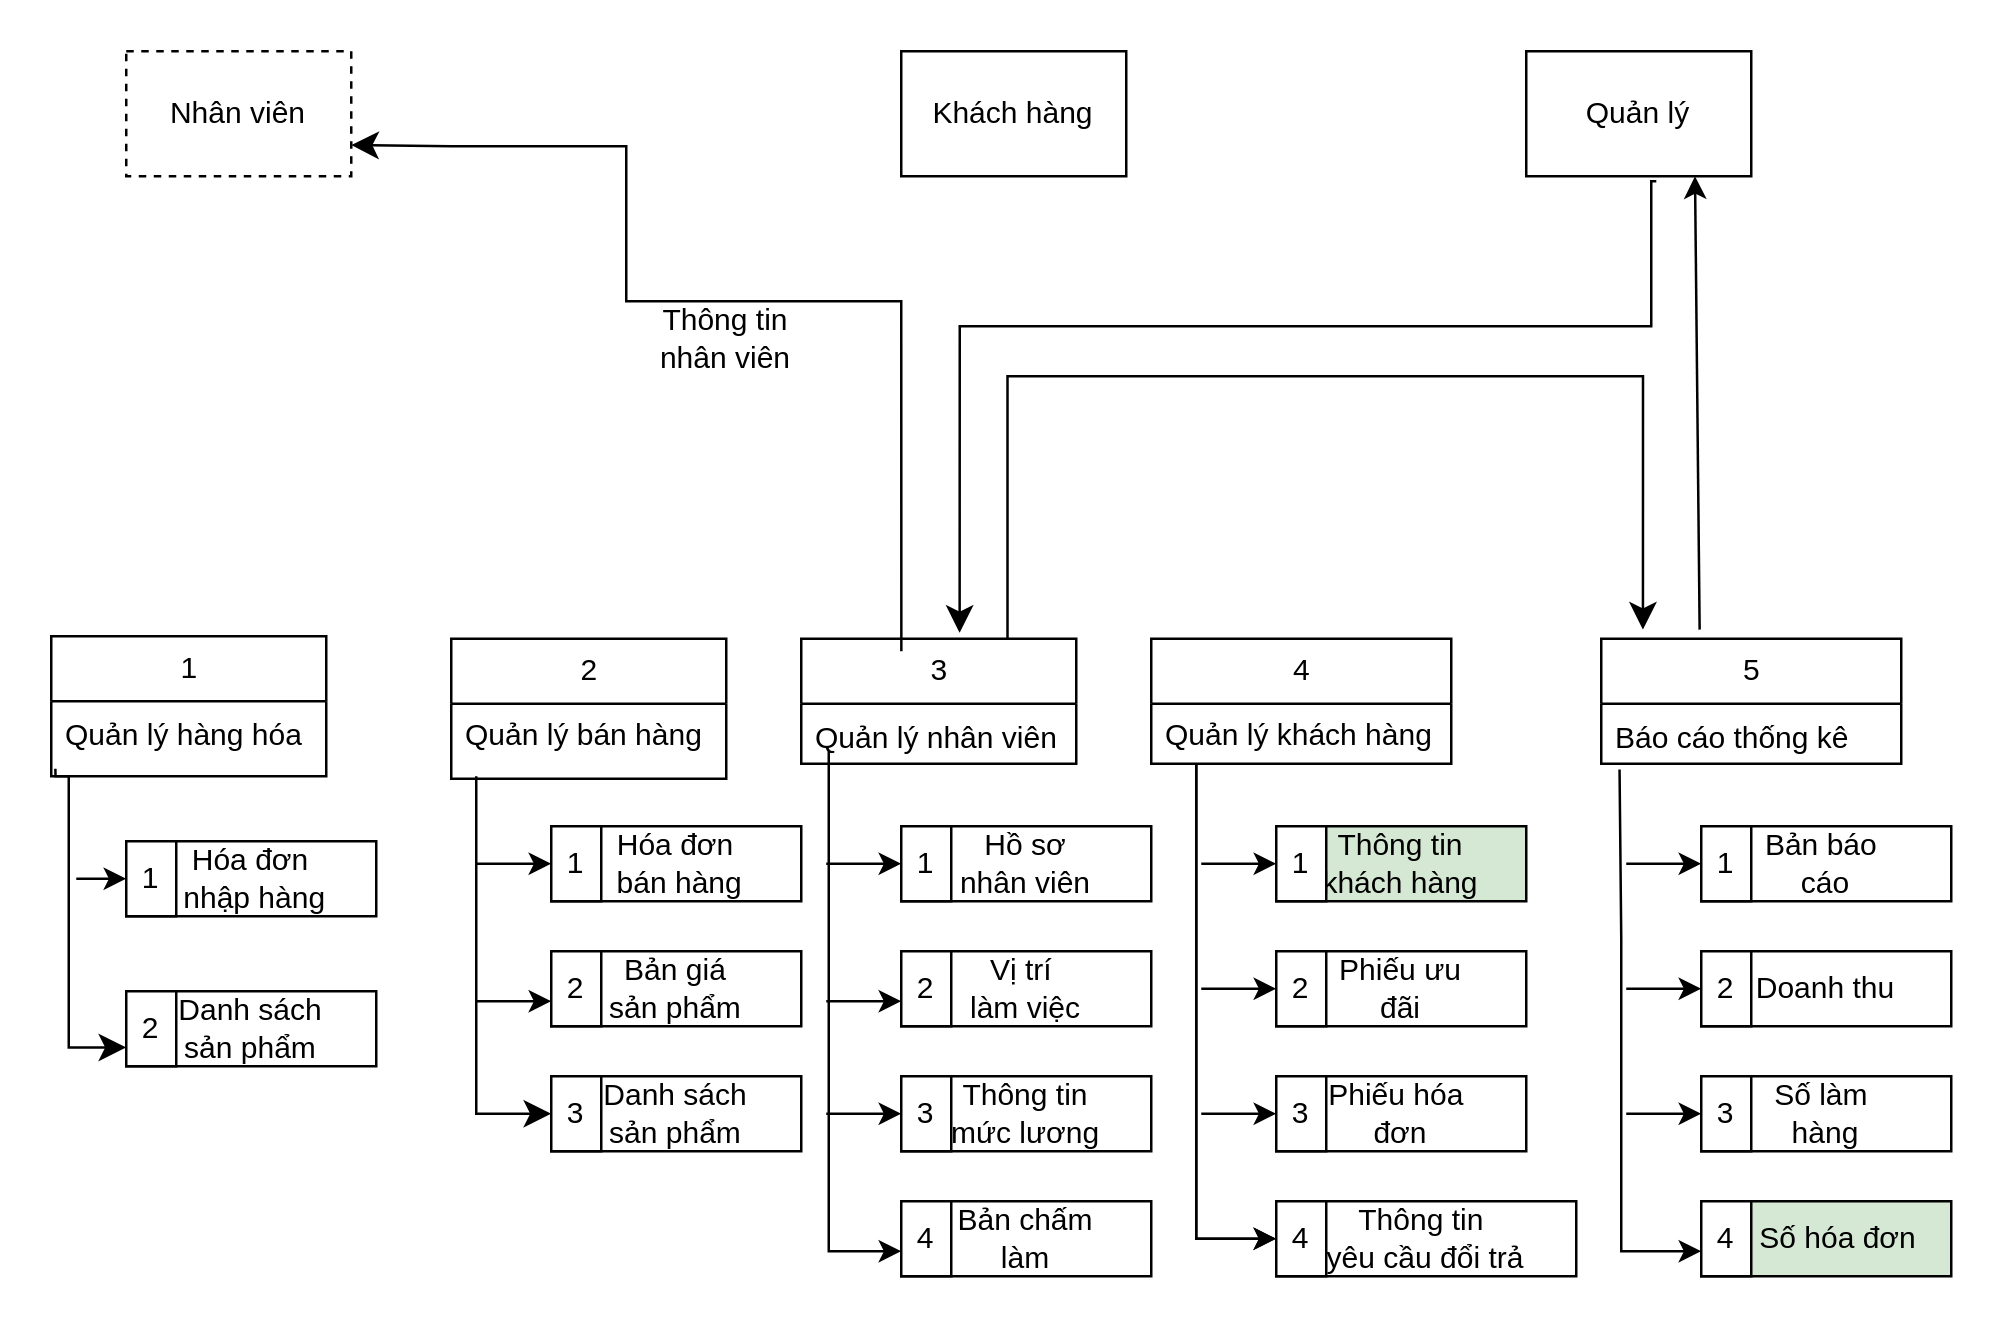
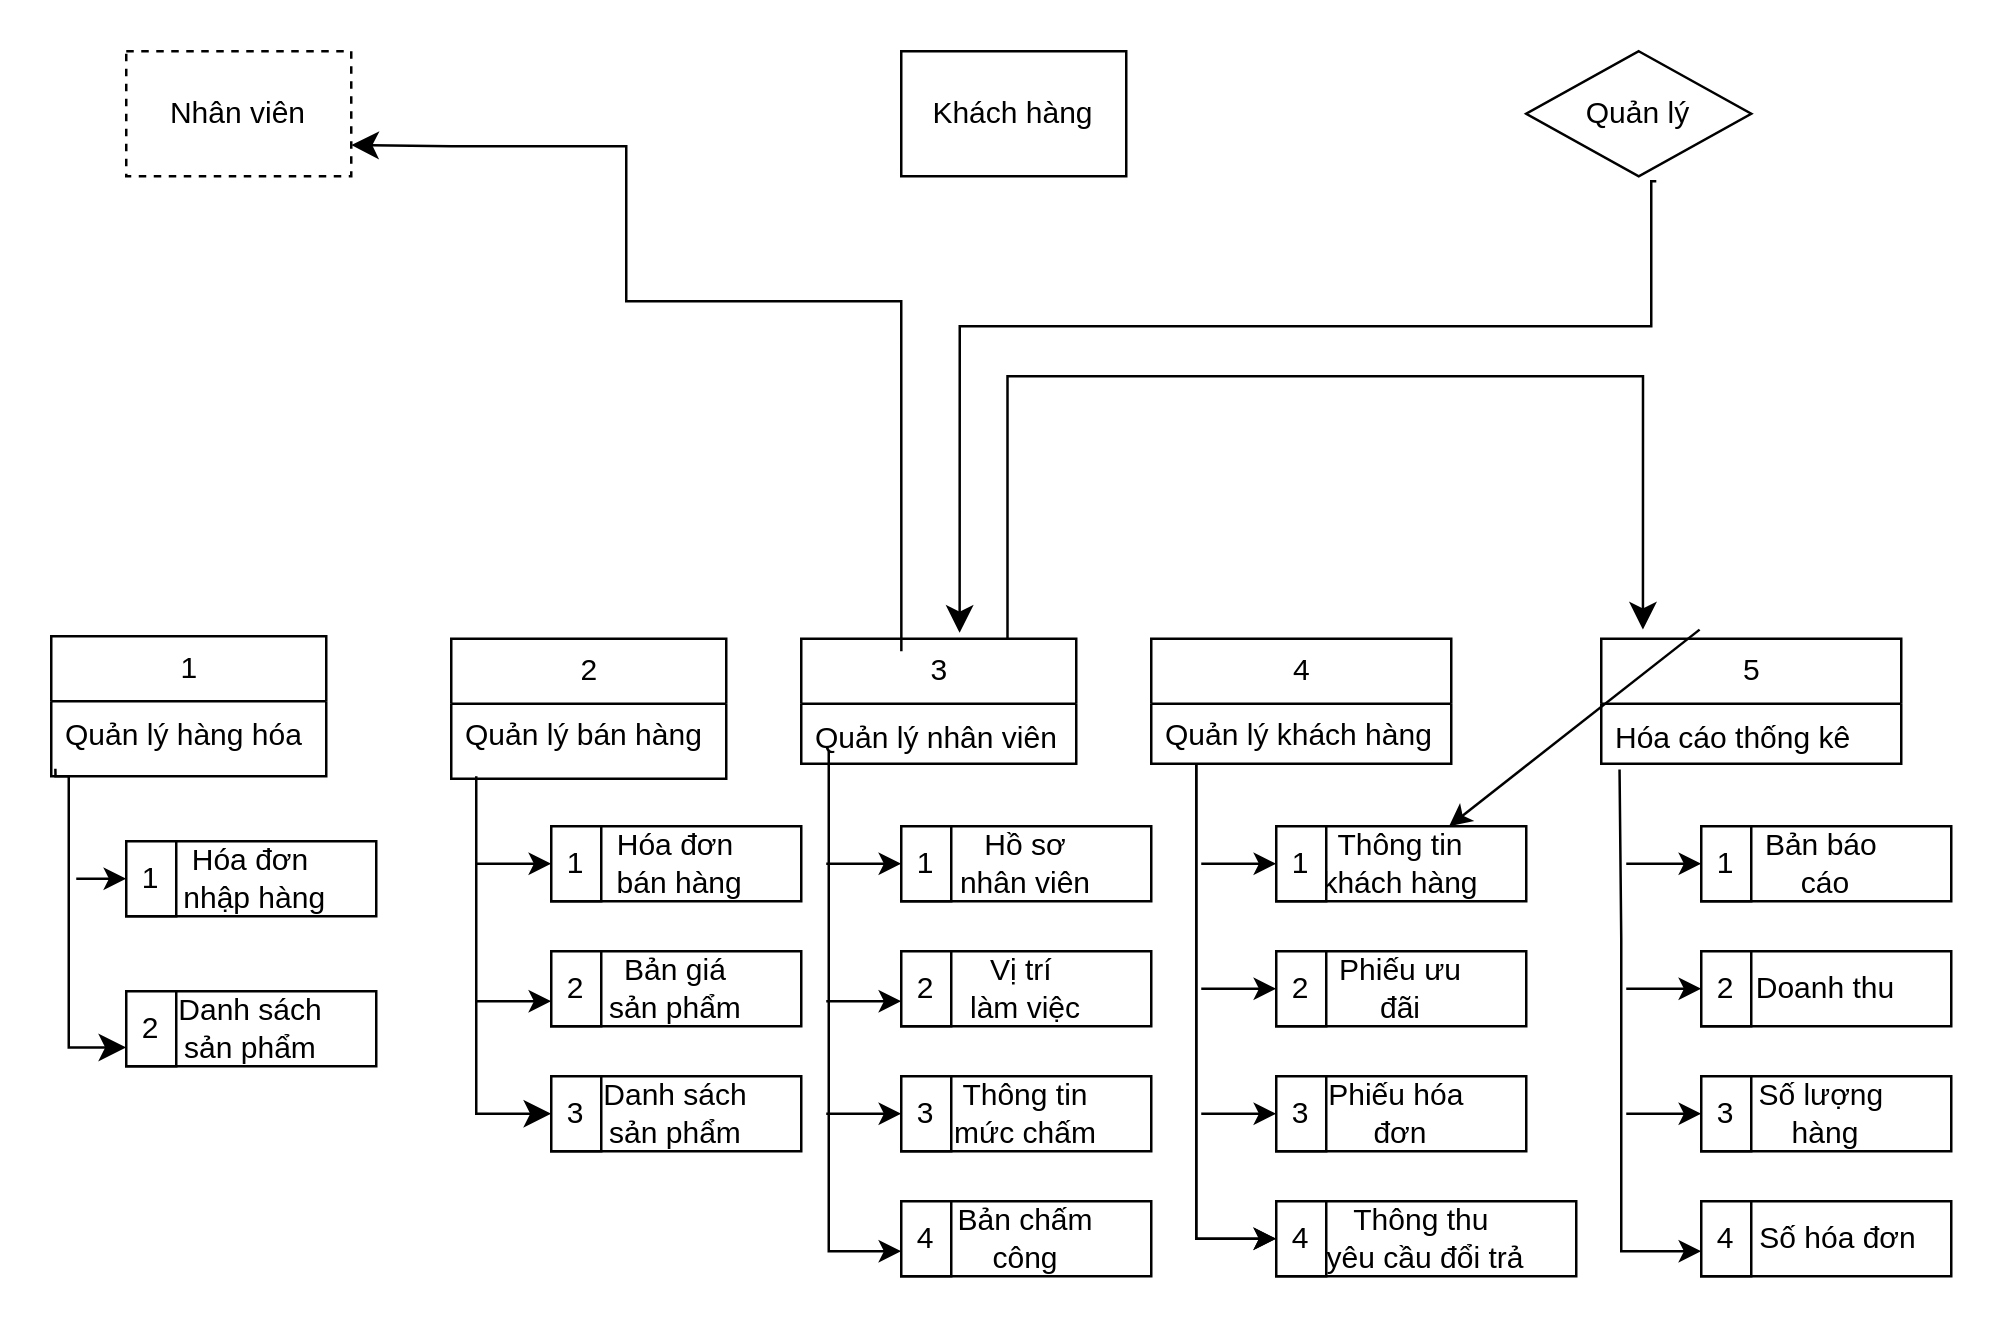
node "Quản lý": shape rectangle -> diamond
node "Thông tin nhân viên": removed
edge "5" -> "Quản lý": now "5" -> "Thông tin khách hàng"
node "Báo cáo thống kê": label "Báo cáo thống kê" -> "Hóa cáo thống kê"
node "Thông tin khách hàng": fillcolor #d5e8d4 -> #ffffff
node "Thông tin mức lương": label "Thông tin mức lương" -> "Thông tin mức chấm"
node "Số làm hàng": label "Số làm hàng" -> "Số lượng hàng"
node "Bản chấm làm": label "Bản chấm làm" -> "Bản chấm công"
node "Thông tin yêu cầu đổi trả": label "Thông tin yêu cầu đổi trả" -> "Thông thu yêu cầu đổi trả"
node "Số hóa đơn": fillcolor #d5e8d4 -> #ffffff
